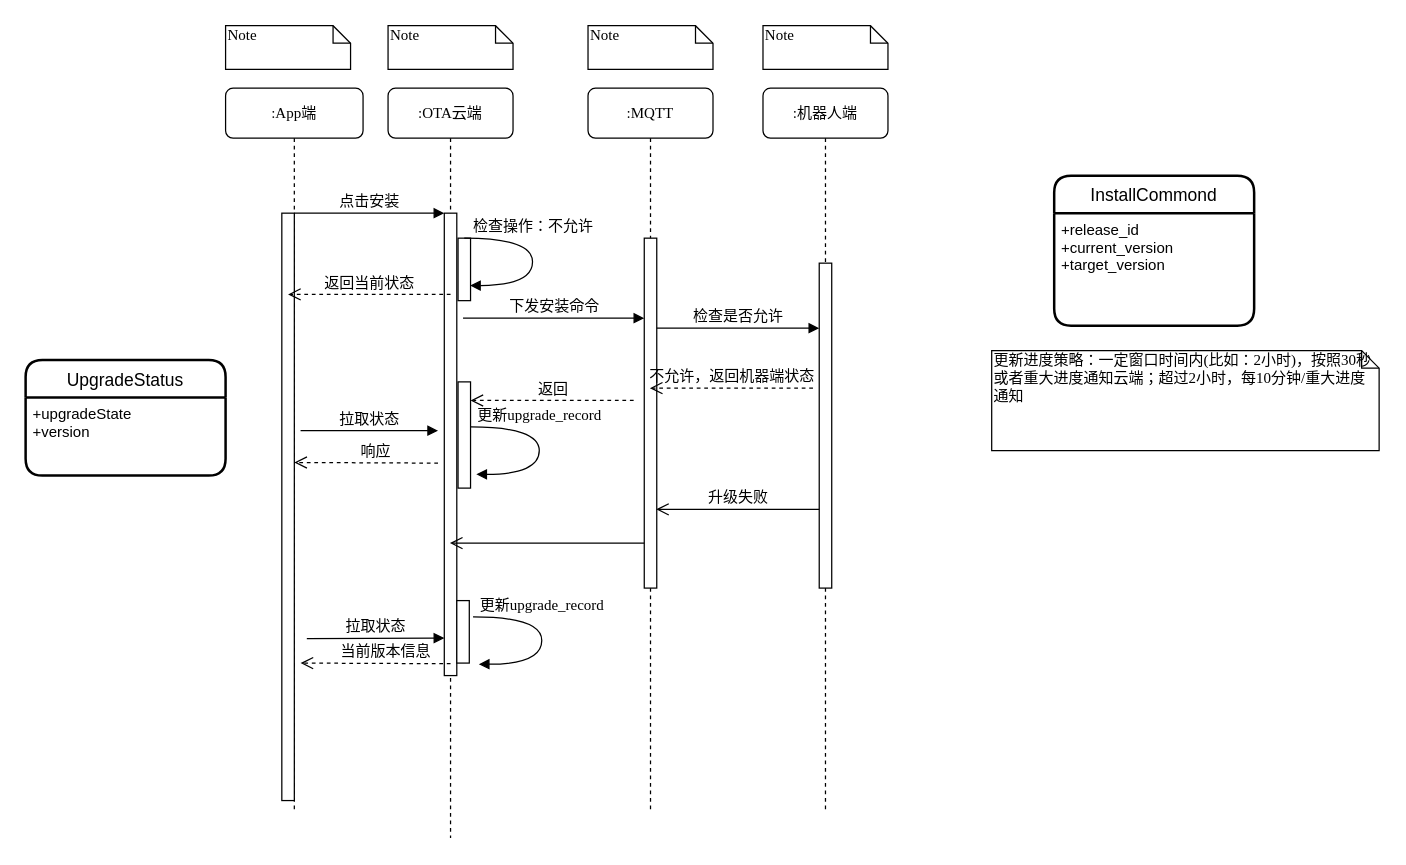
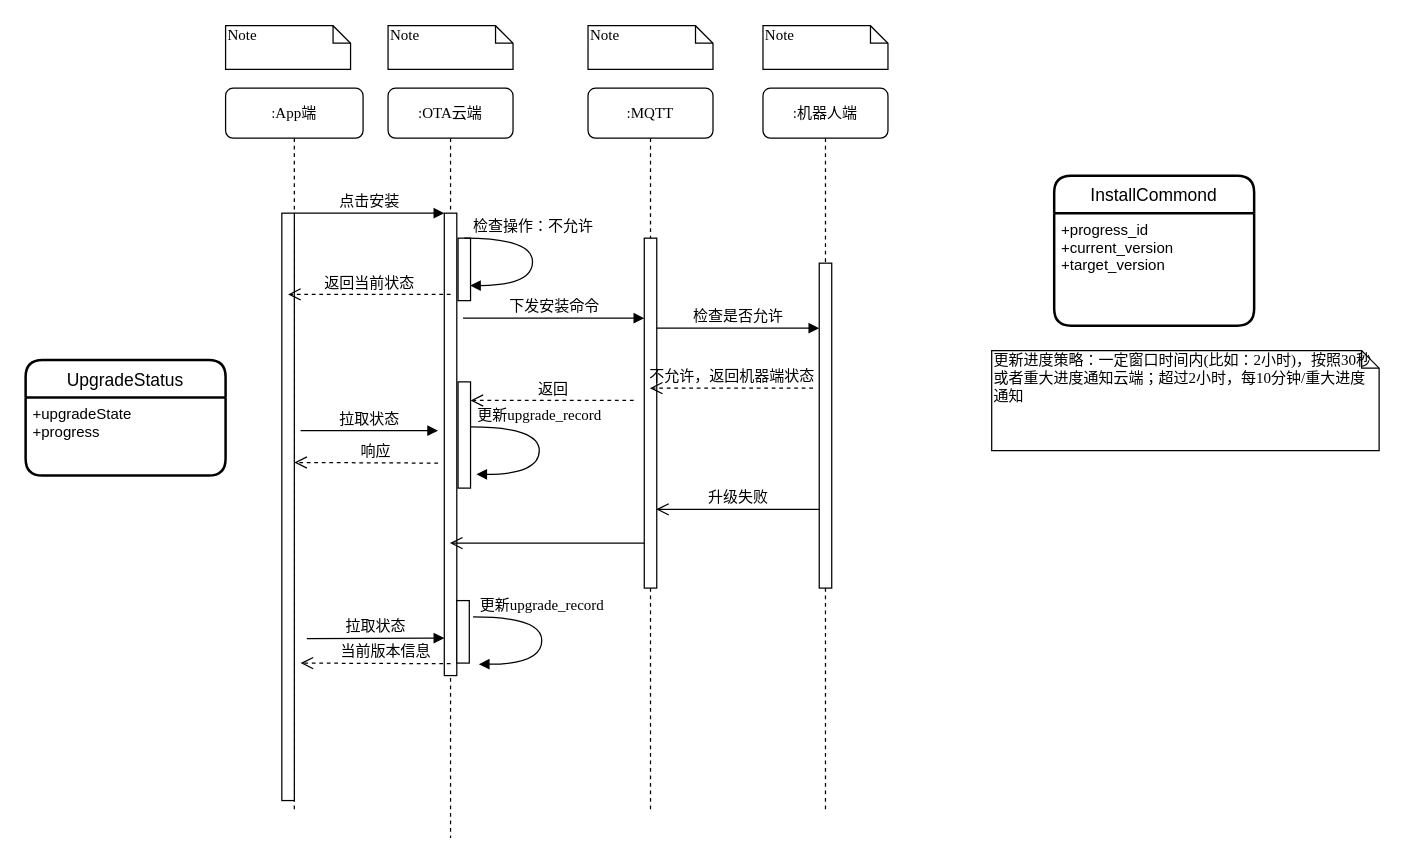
node "+release_id +current_version +target_version": label "+release_id +current_version +target_version" -> "+progress_id +current_version +target_version"
node "+upgradeState +version": label "+upgradeState +version" -> "+upgradeState +progress"
